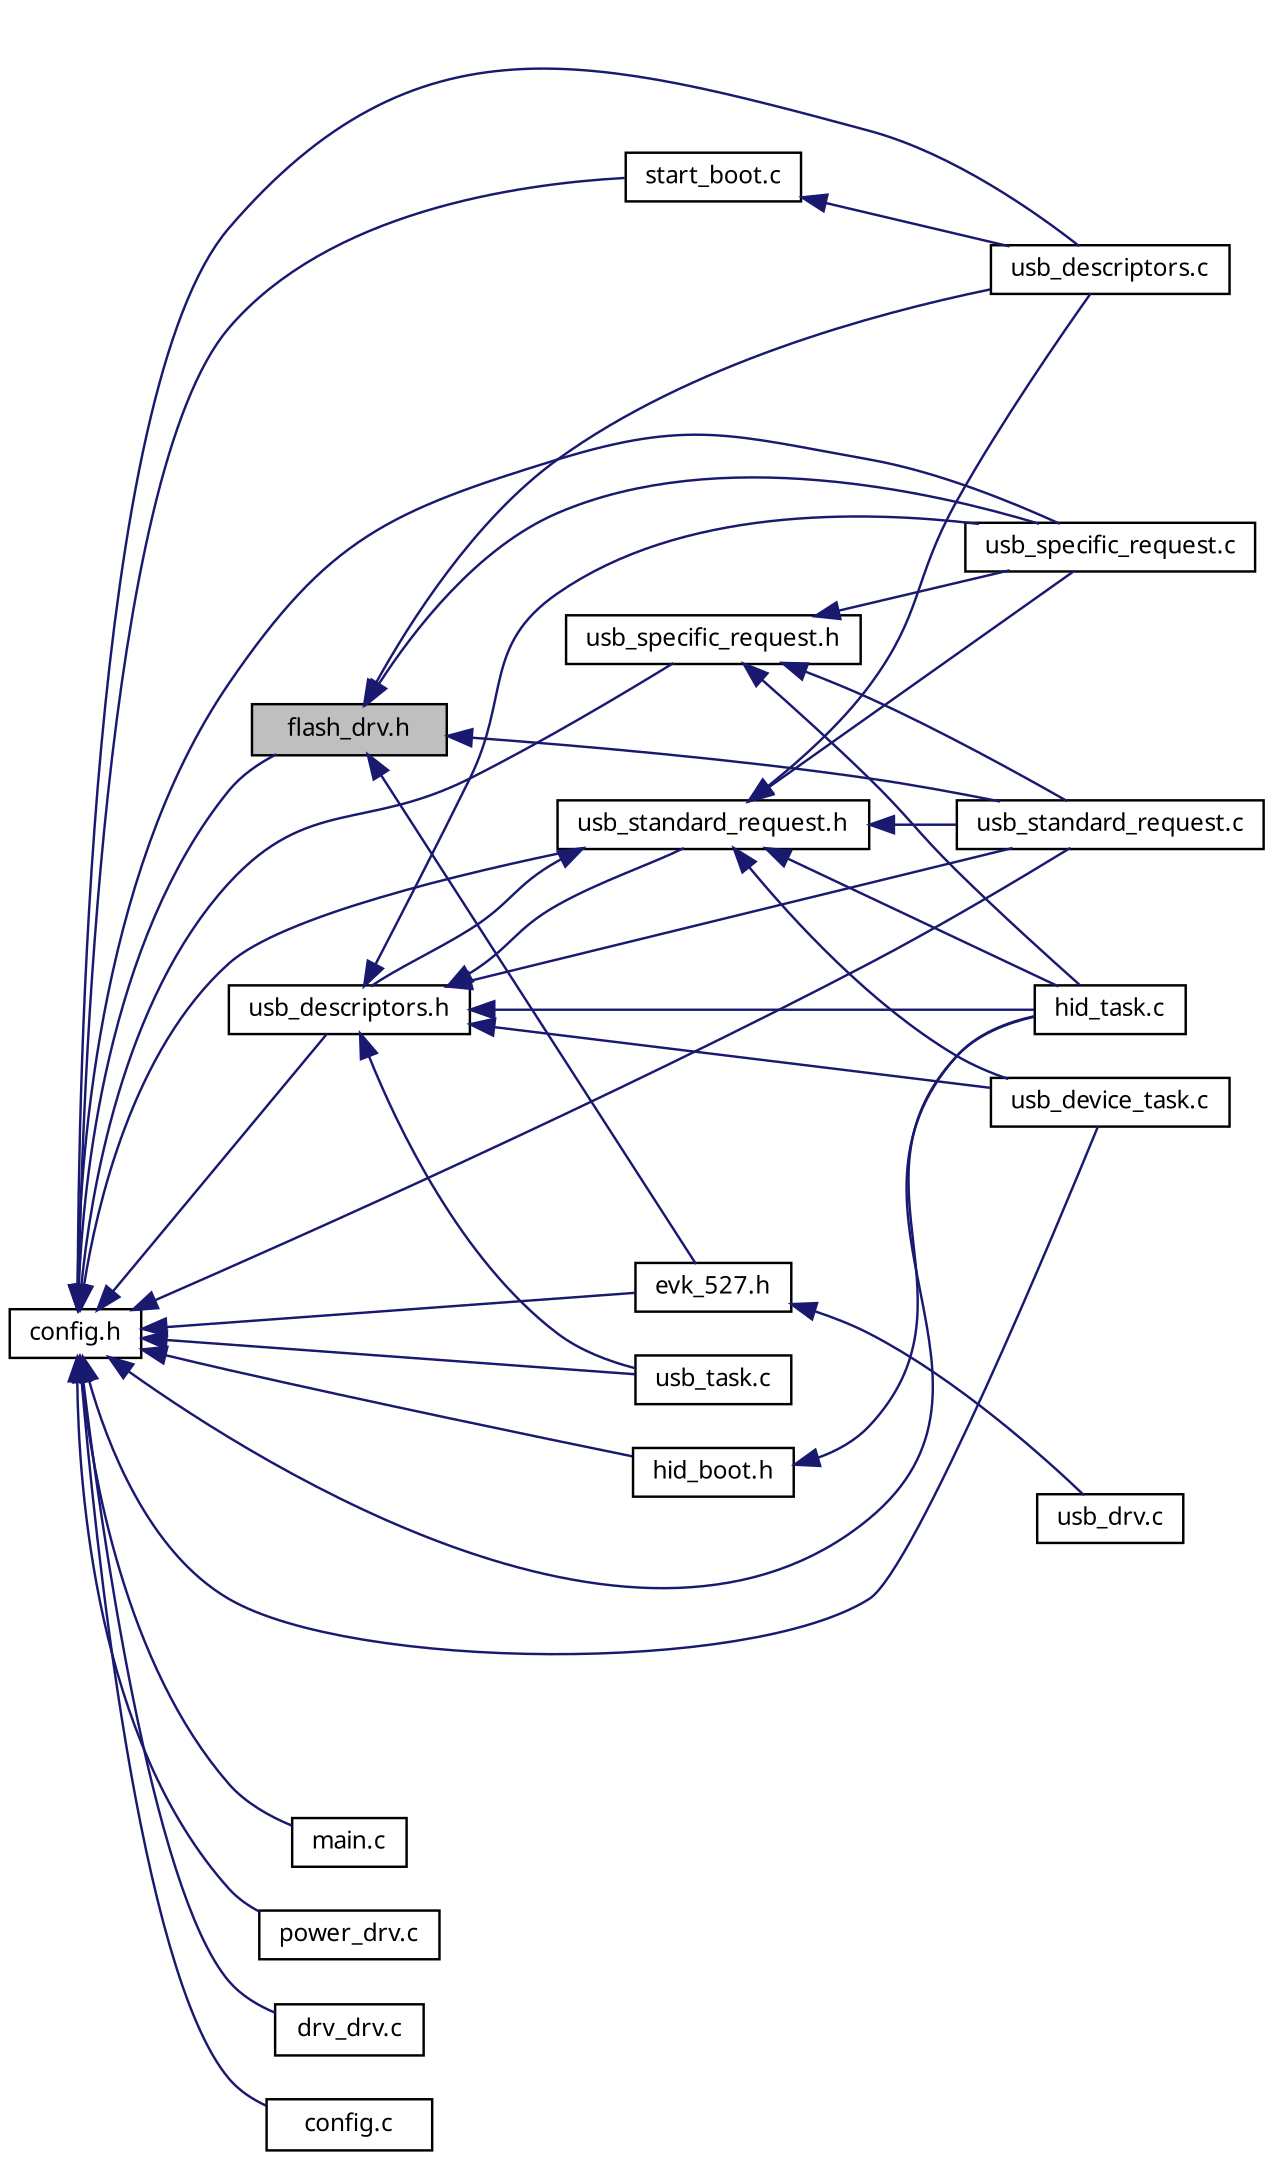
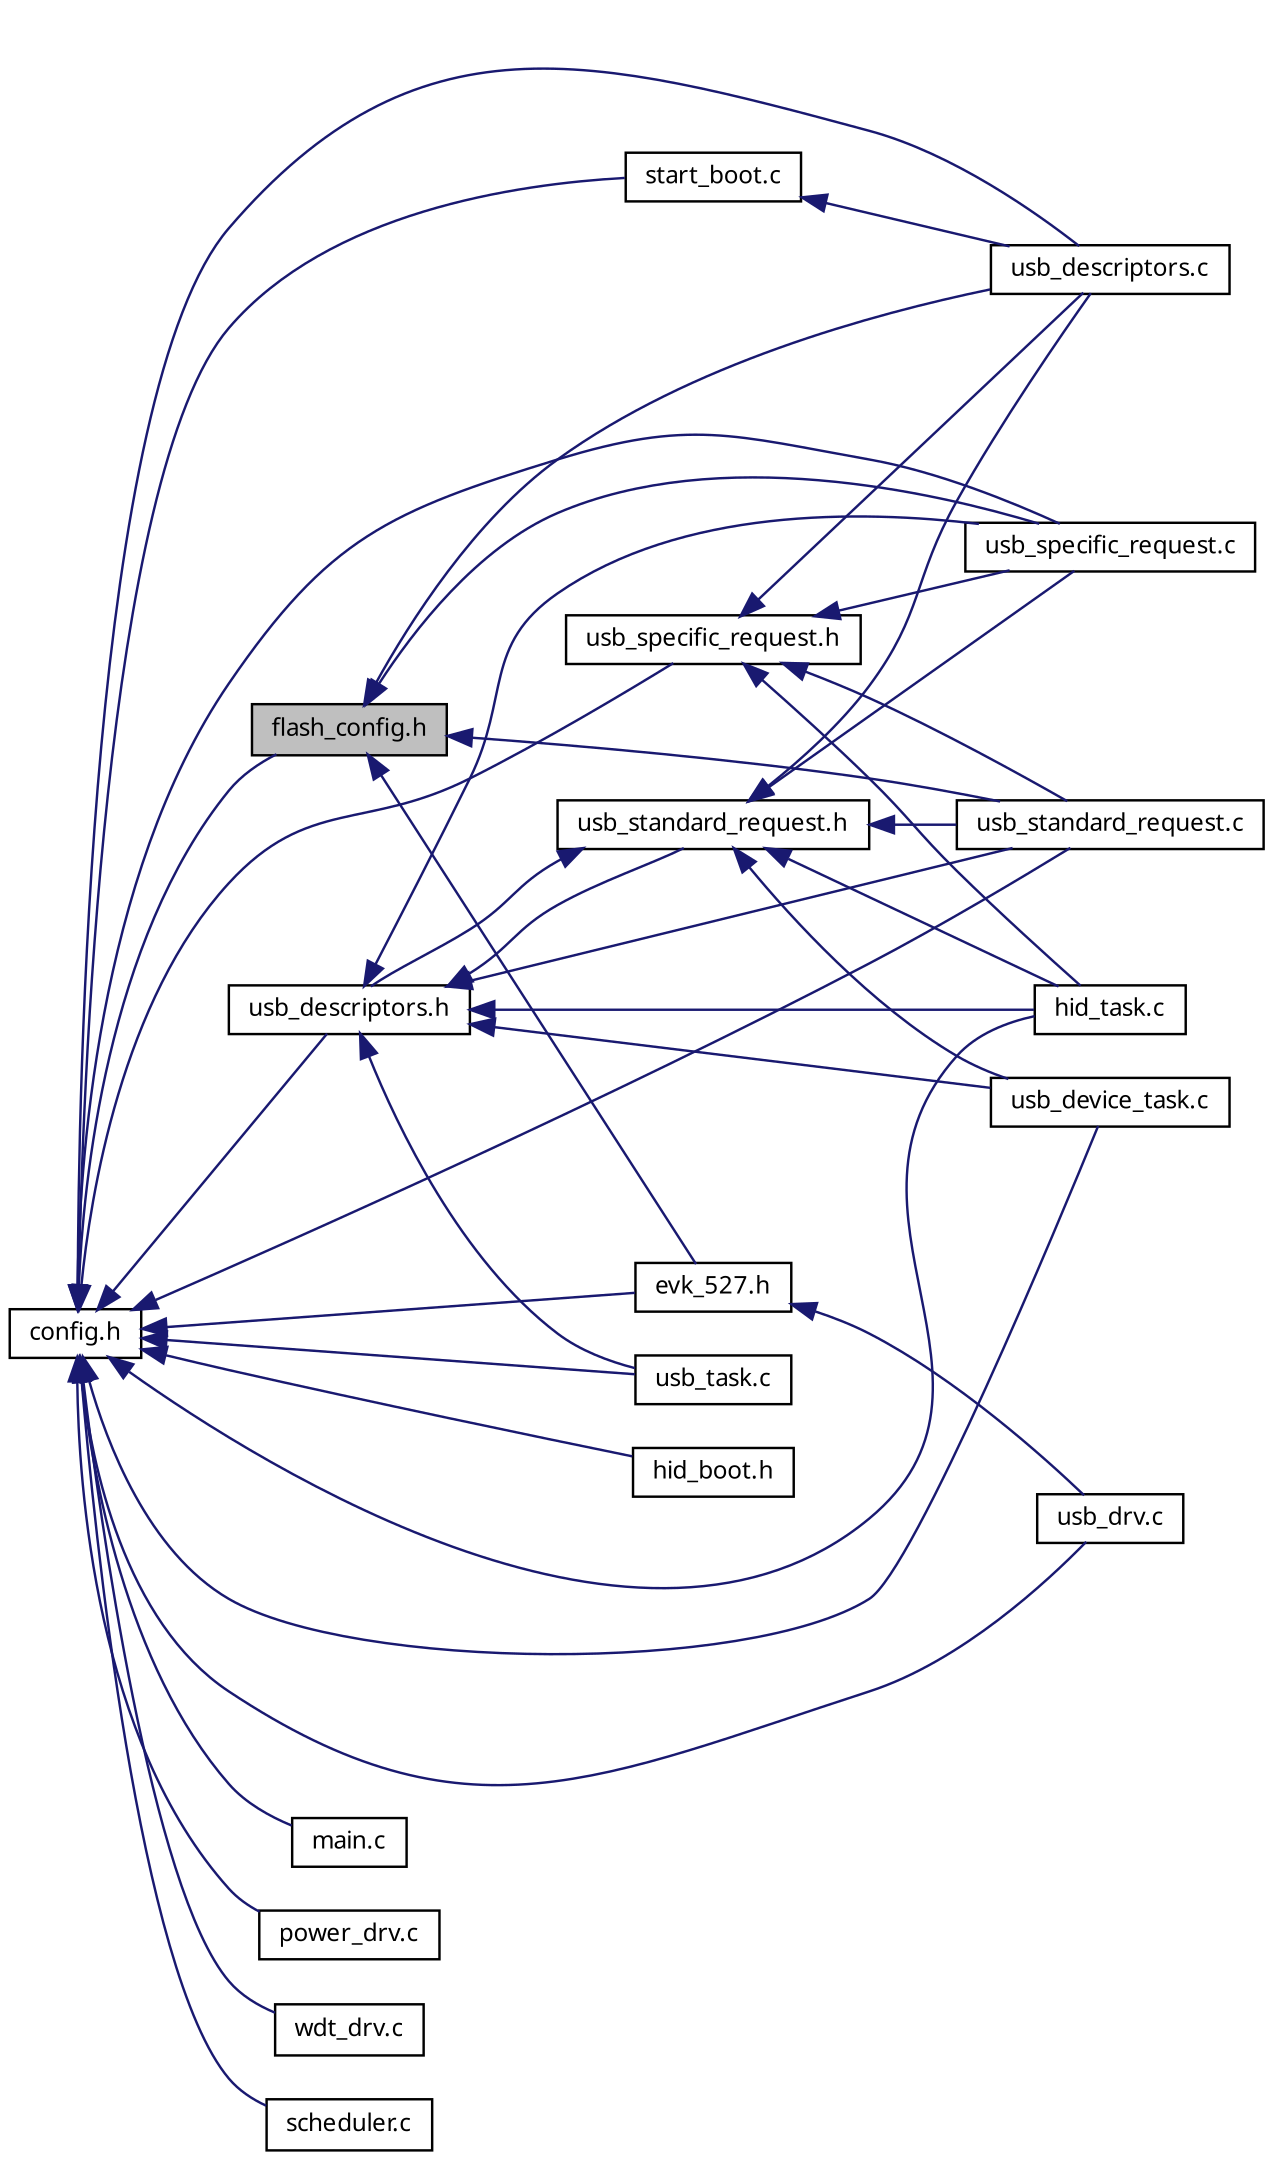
edge "usb_descriptors.c" -> "usb_specific_request.h": added
node "flash_drv.h": label "flash_drv.h" -> "flash_config.h"
edge "usb_standard_request.h" -> "config.h": now "usb_drv.c" -> "config.h"
edge "hid_task.c" -> "hid_boot.h": removed
node "drv_drv.c": label "drv_drv.c" -> "wdt_drv.c"
node "config.c": label "config.c" -> "scheduler.c"
